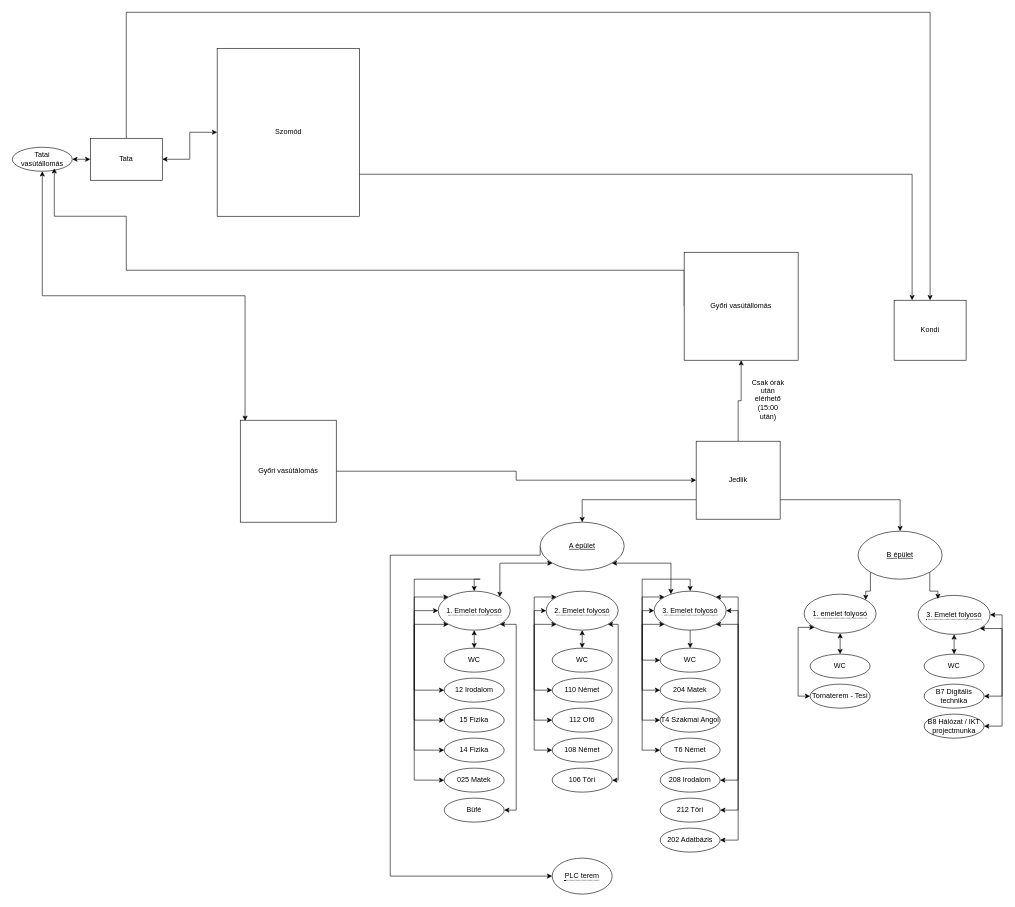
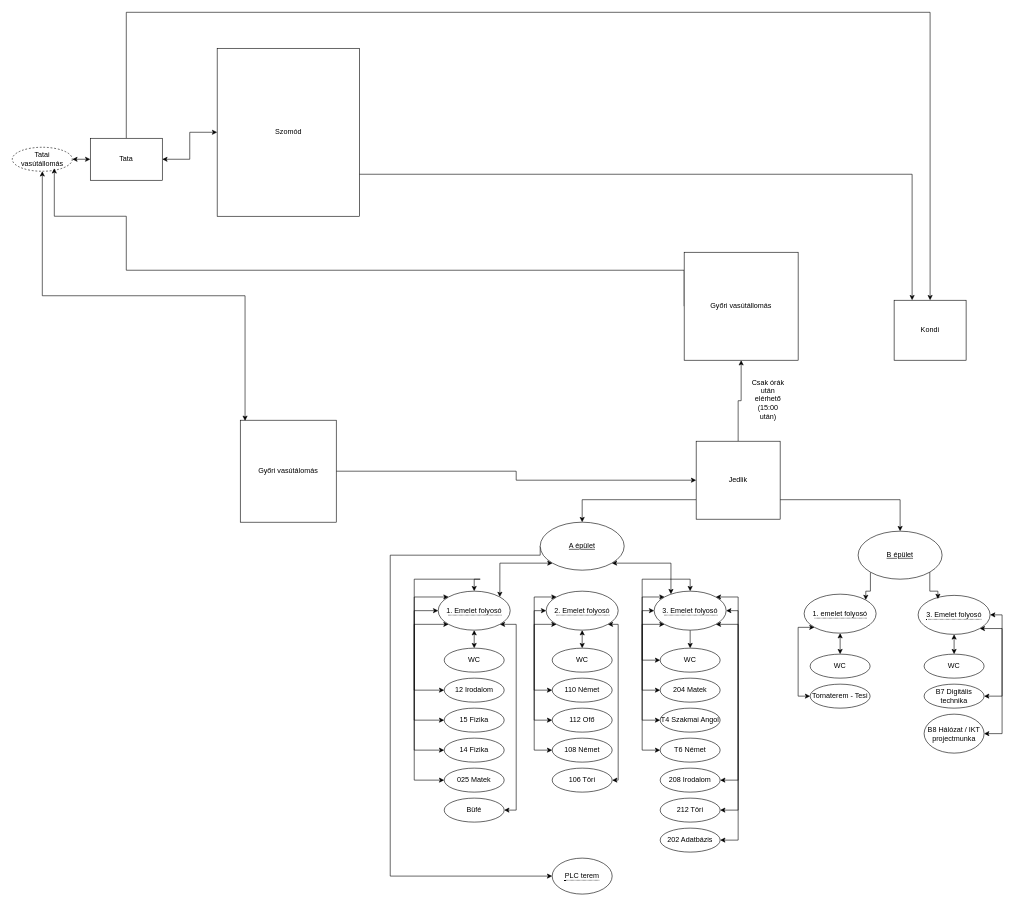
node "Tatai vasútállomás": style solid -> dashed
node "B8 Hálózat / IKT projectmunka": size 60x24 -> 60x39
